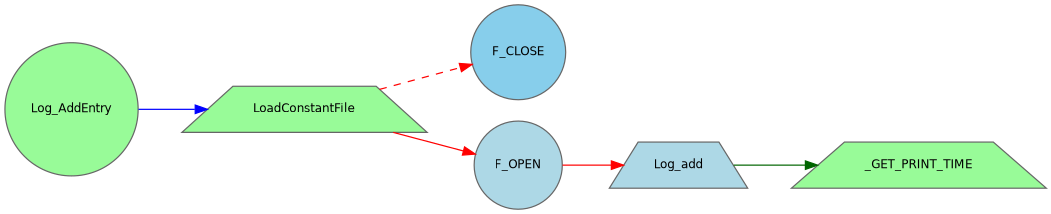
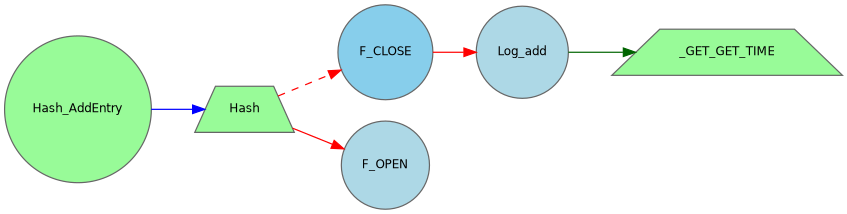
node "Log_AddEntry": label "Log_AddEntry" -> "Hash_AddEntry"
node "LoadConstantFile": label "LoadConstantFile" -> "Hash"
edge "F_OPEN" -> "Log_add": now "F_CLOSE" -> "Log_add"
node "Log_add": shape trapezium -> circle
node "_GET_PRINT_TIME": label "_GET_PRINT_TIME" -> "_GET_GET_TIME"
